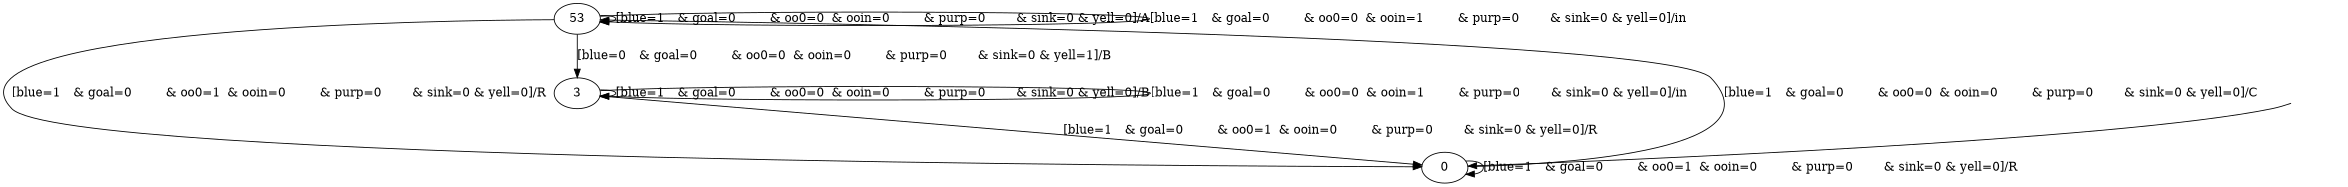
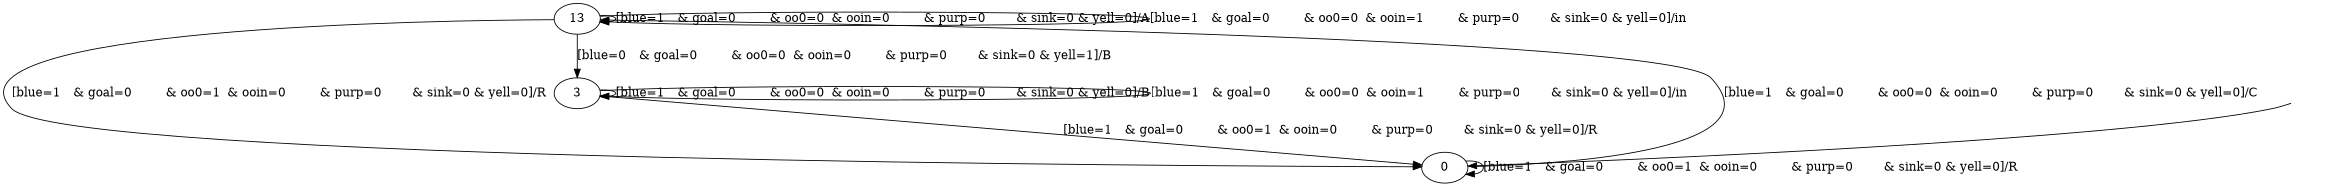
node "53": label "53" -> "13"
